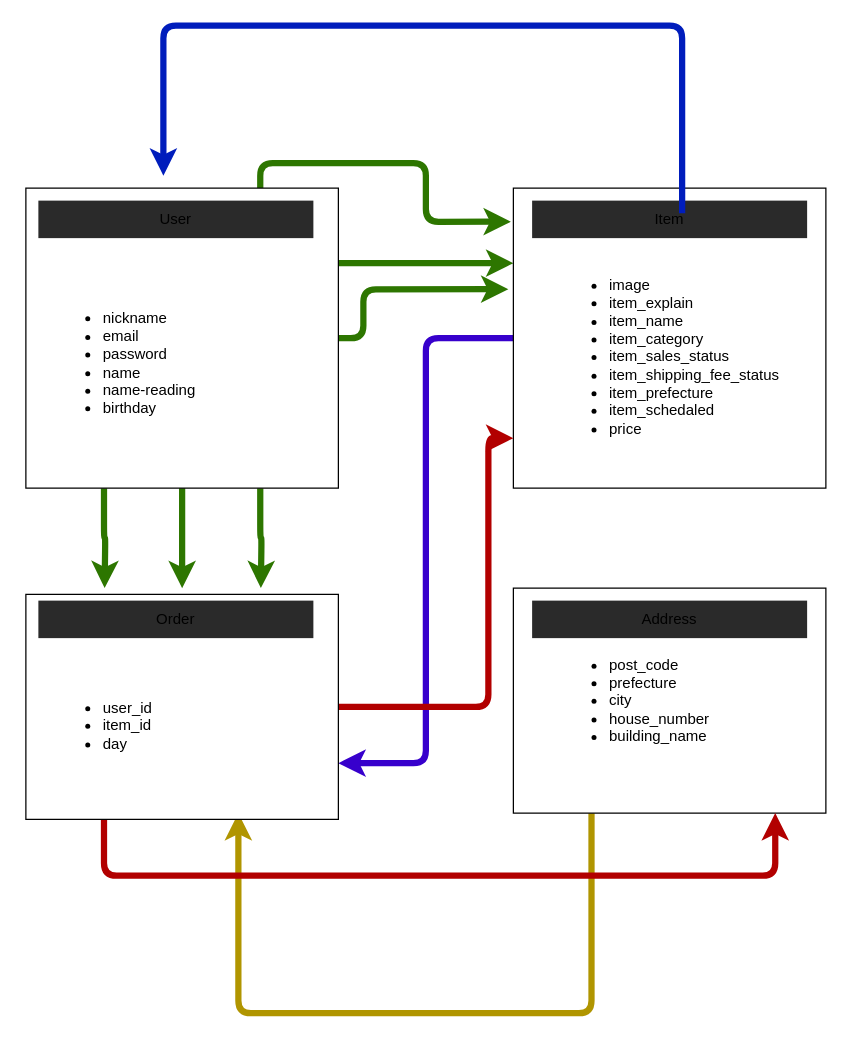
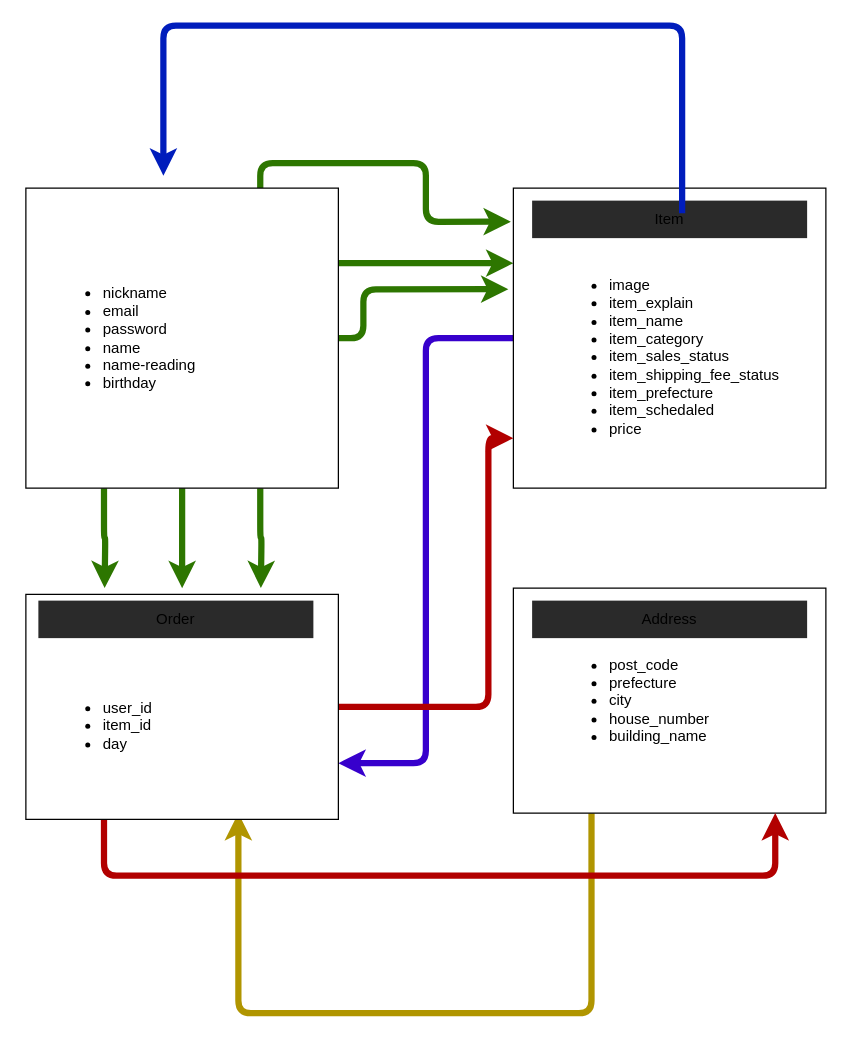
node "User": removed
node "nickname email password name name-reading birthday": moved (176, 363) -> (176, 338)
